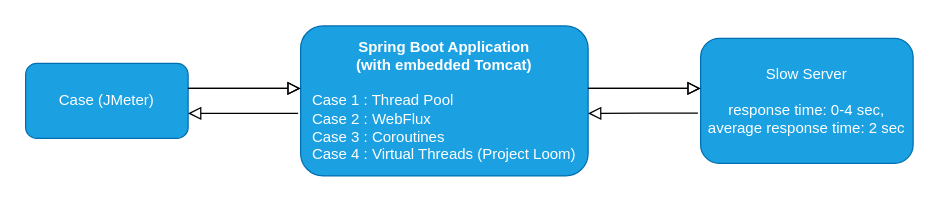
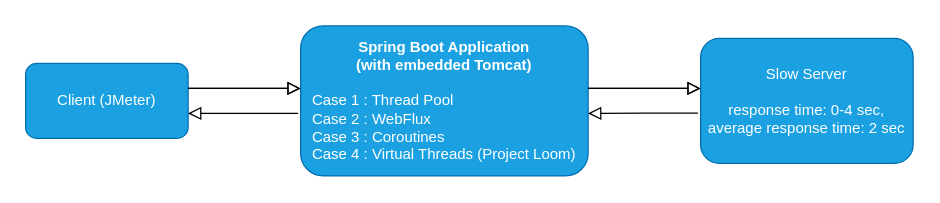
node "Case (JMeter)": label "Case (JMeter)" -> "Client (JMeter)"
